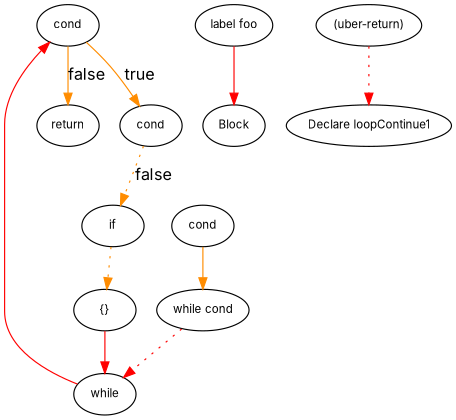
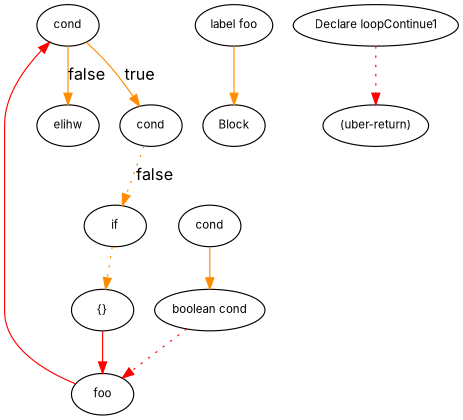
edge "label foo" -> "Block": color red -> darkorange
edge "(uber-return)" -> "Declare loopContinue1": reversed
node "return": label "return" -> "elihw"
node "while cond": label "while cond" -> "boolean cond"
node "while": label "while" -> "foo"
